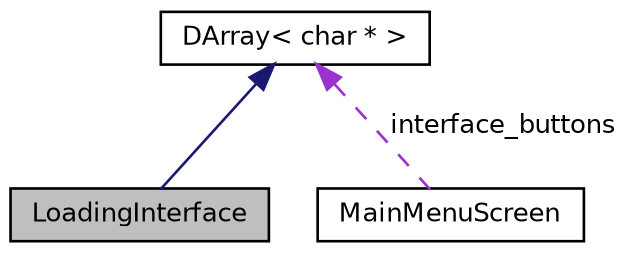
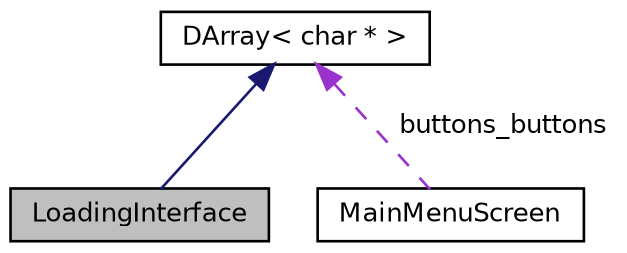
edge "MainMenuScreen" -> "DArray< char * >": label " interface_buttons" -> " buttons_buttons"
